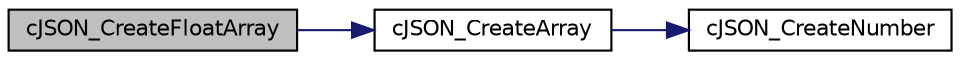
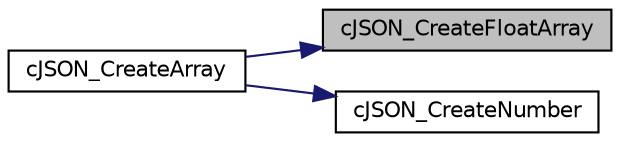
edge "cJSON_CreateFloatArray" -> "cJSON_CreateArray": reversed
